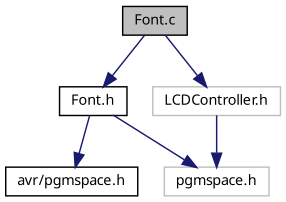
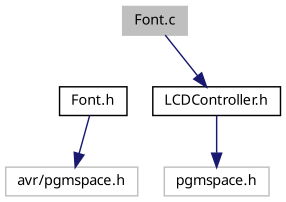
node "Font.c": color black -> grey75
edge "Font.c" -> "Font.h": removed
node "LCDController.h": color grey75 -> black
edge "Font.h" -> "pgmspace.h": removed
node "avr/pgmspace.h": color black -> grey75
